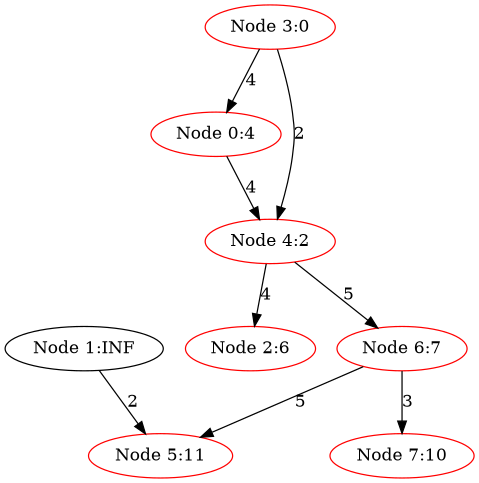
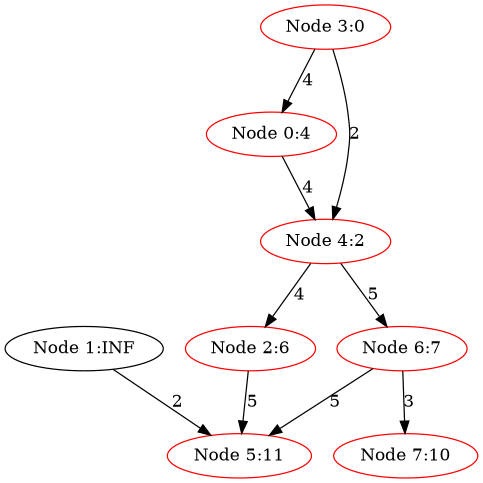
edge "Node 2:6" -> "Node 5:11": added, label "5"
